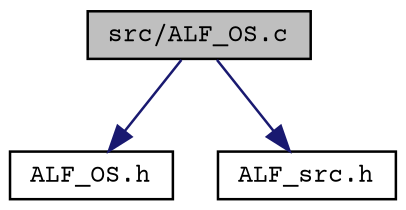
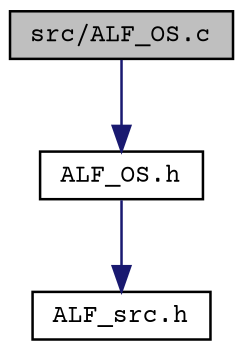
edge "src/ALF_OS.c" -> "ALF_src.h": now "ALF_OS.h" -> "ALF_src.h"
